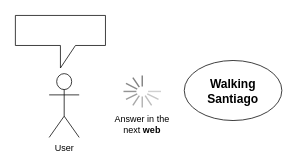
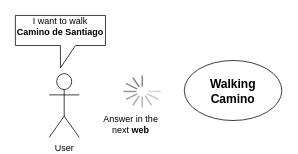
node "I want to walk Camino de Santiago": added
node "Walking Santiago": label "Walking Santiago" -> "Walking Camino"
node "Answer in the next web": moved (142, 124) -> (131, 124)
